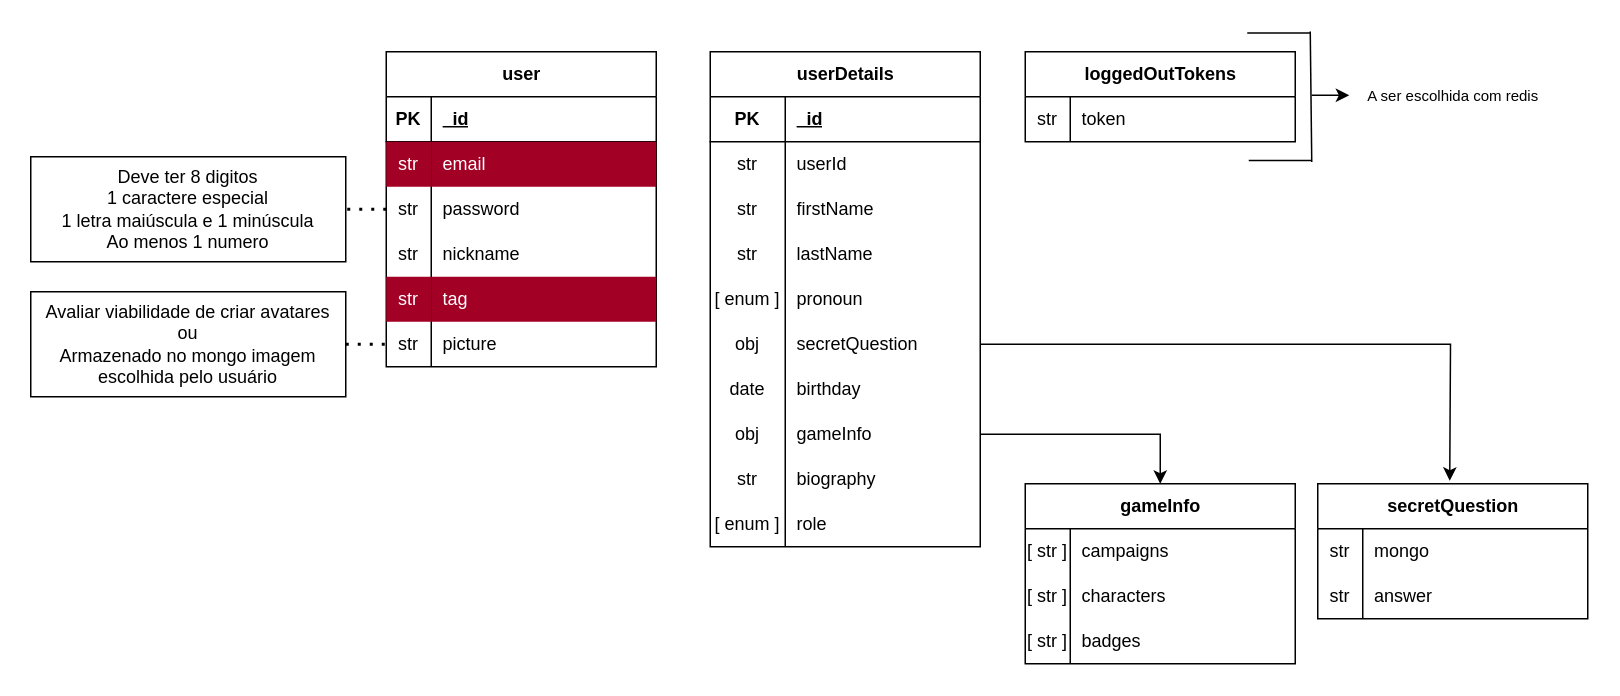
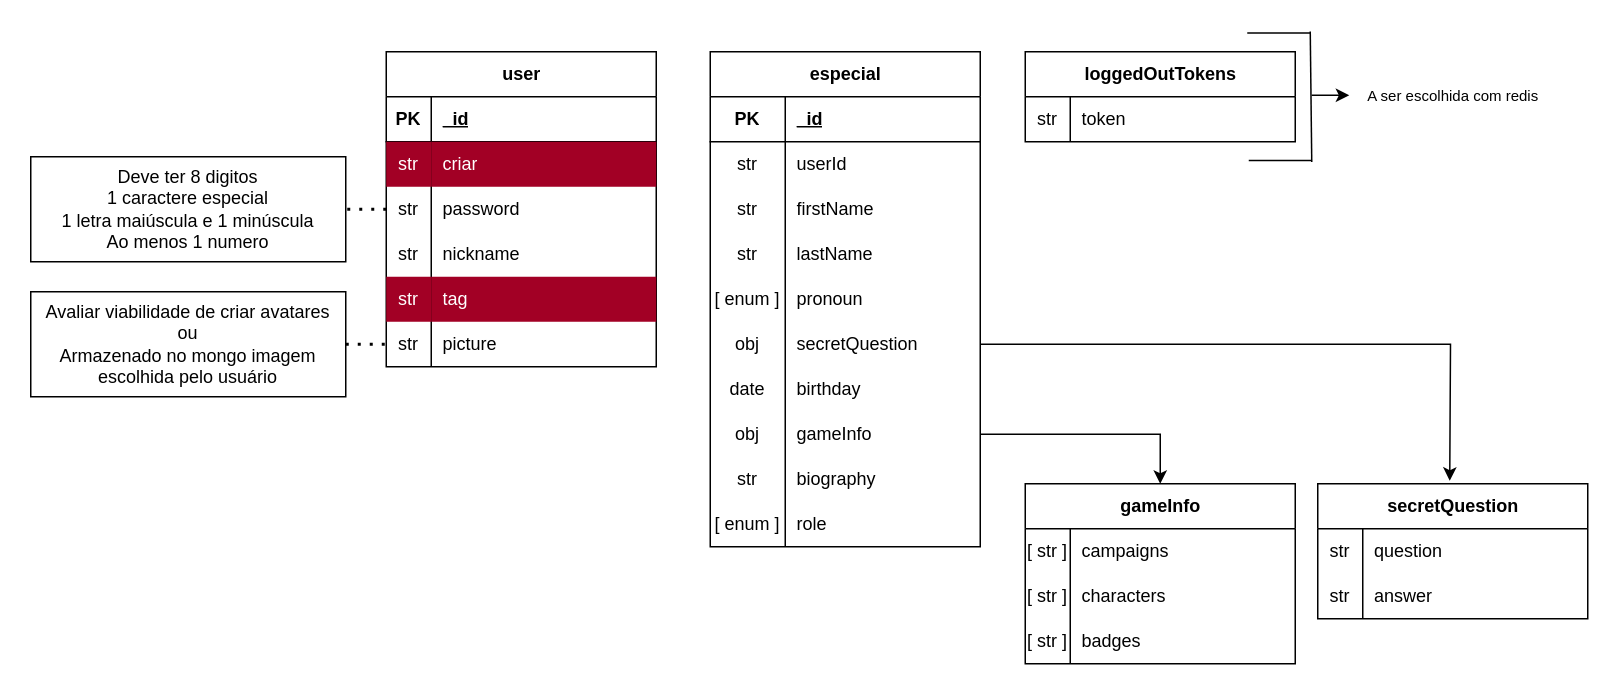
node "userDetails": label "userDetails" -> "especial"
node "email": label "email" -> "criar"
node "mongo": label "mongo" -> "question"
